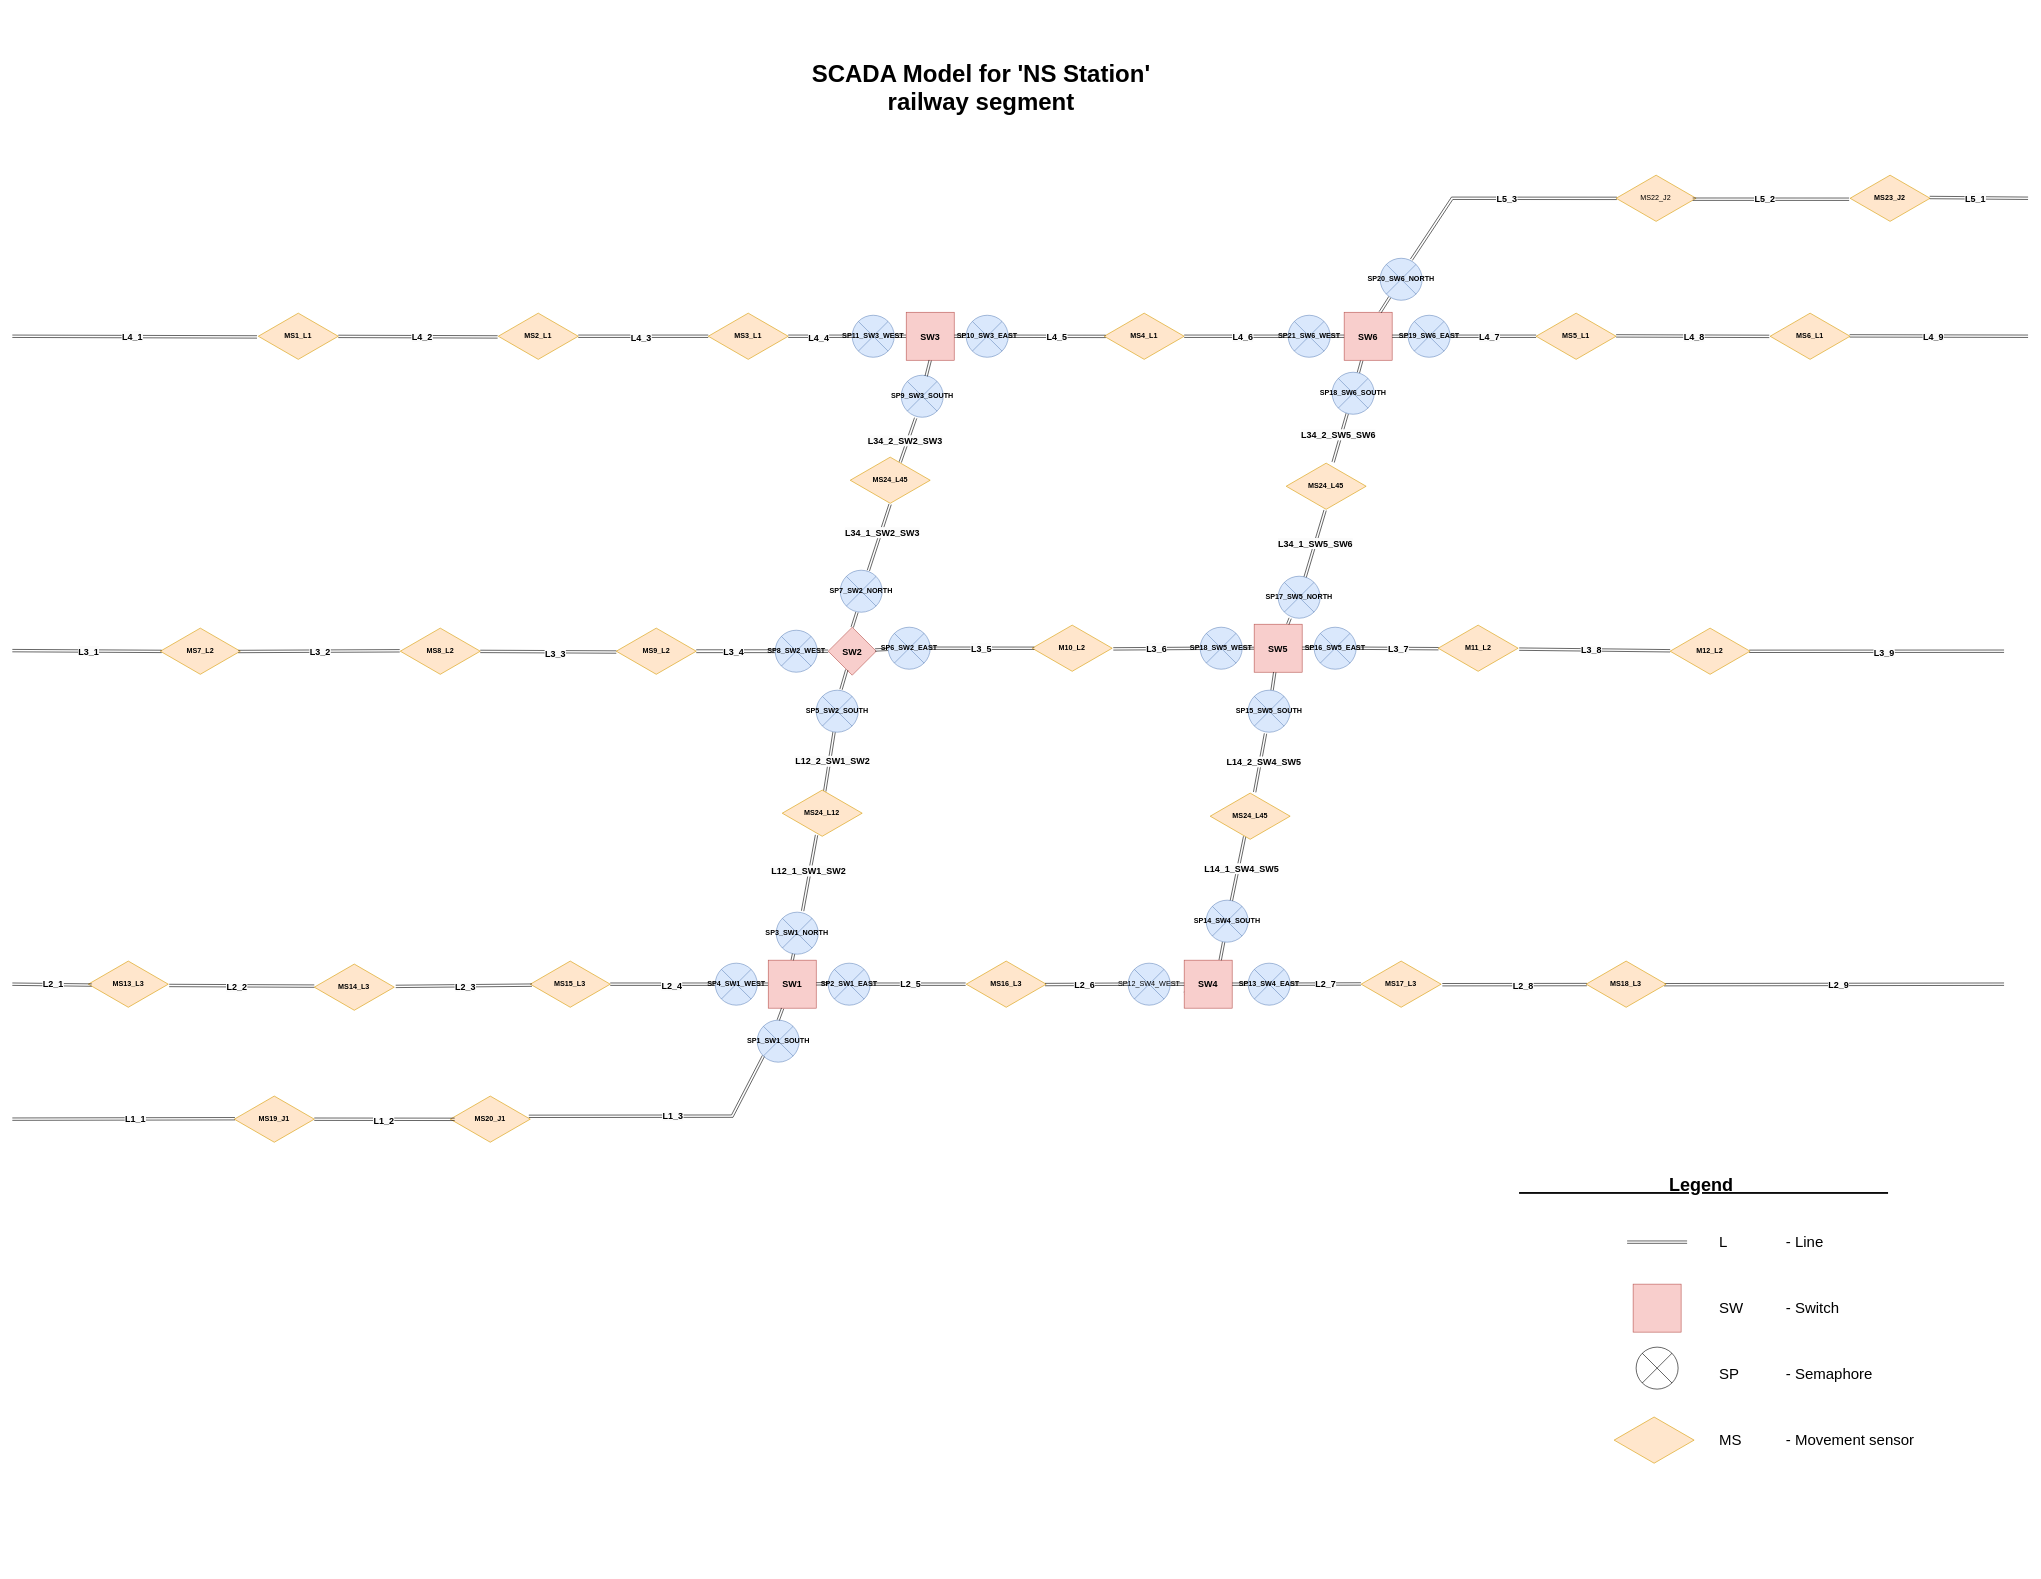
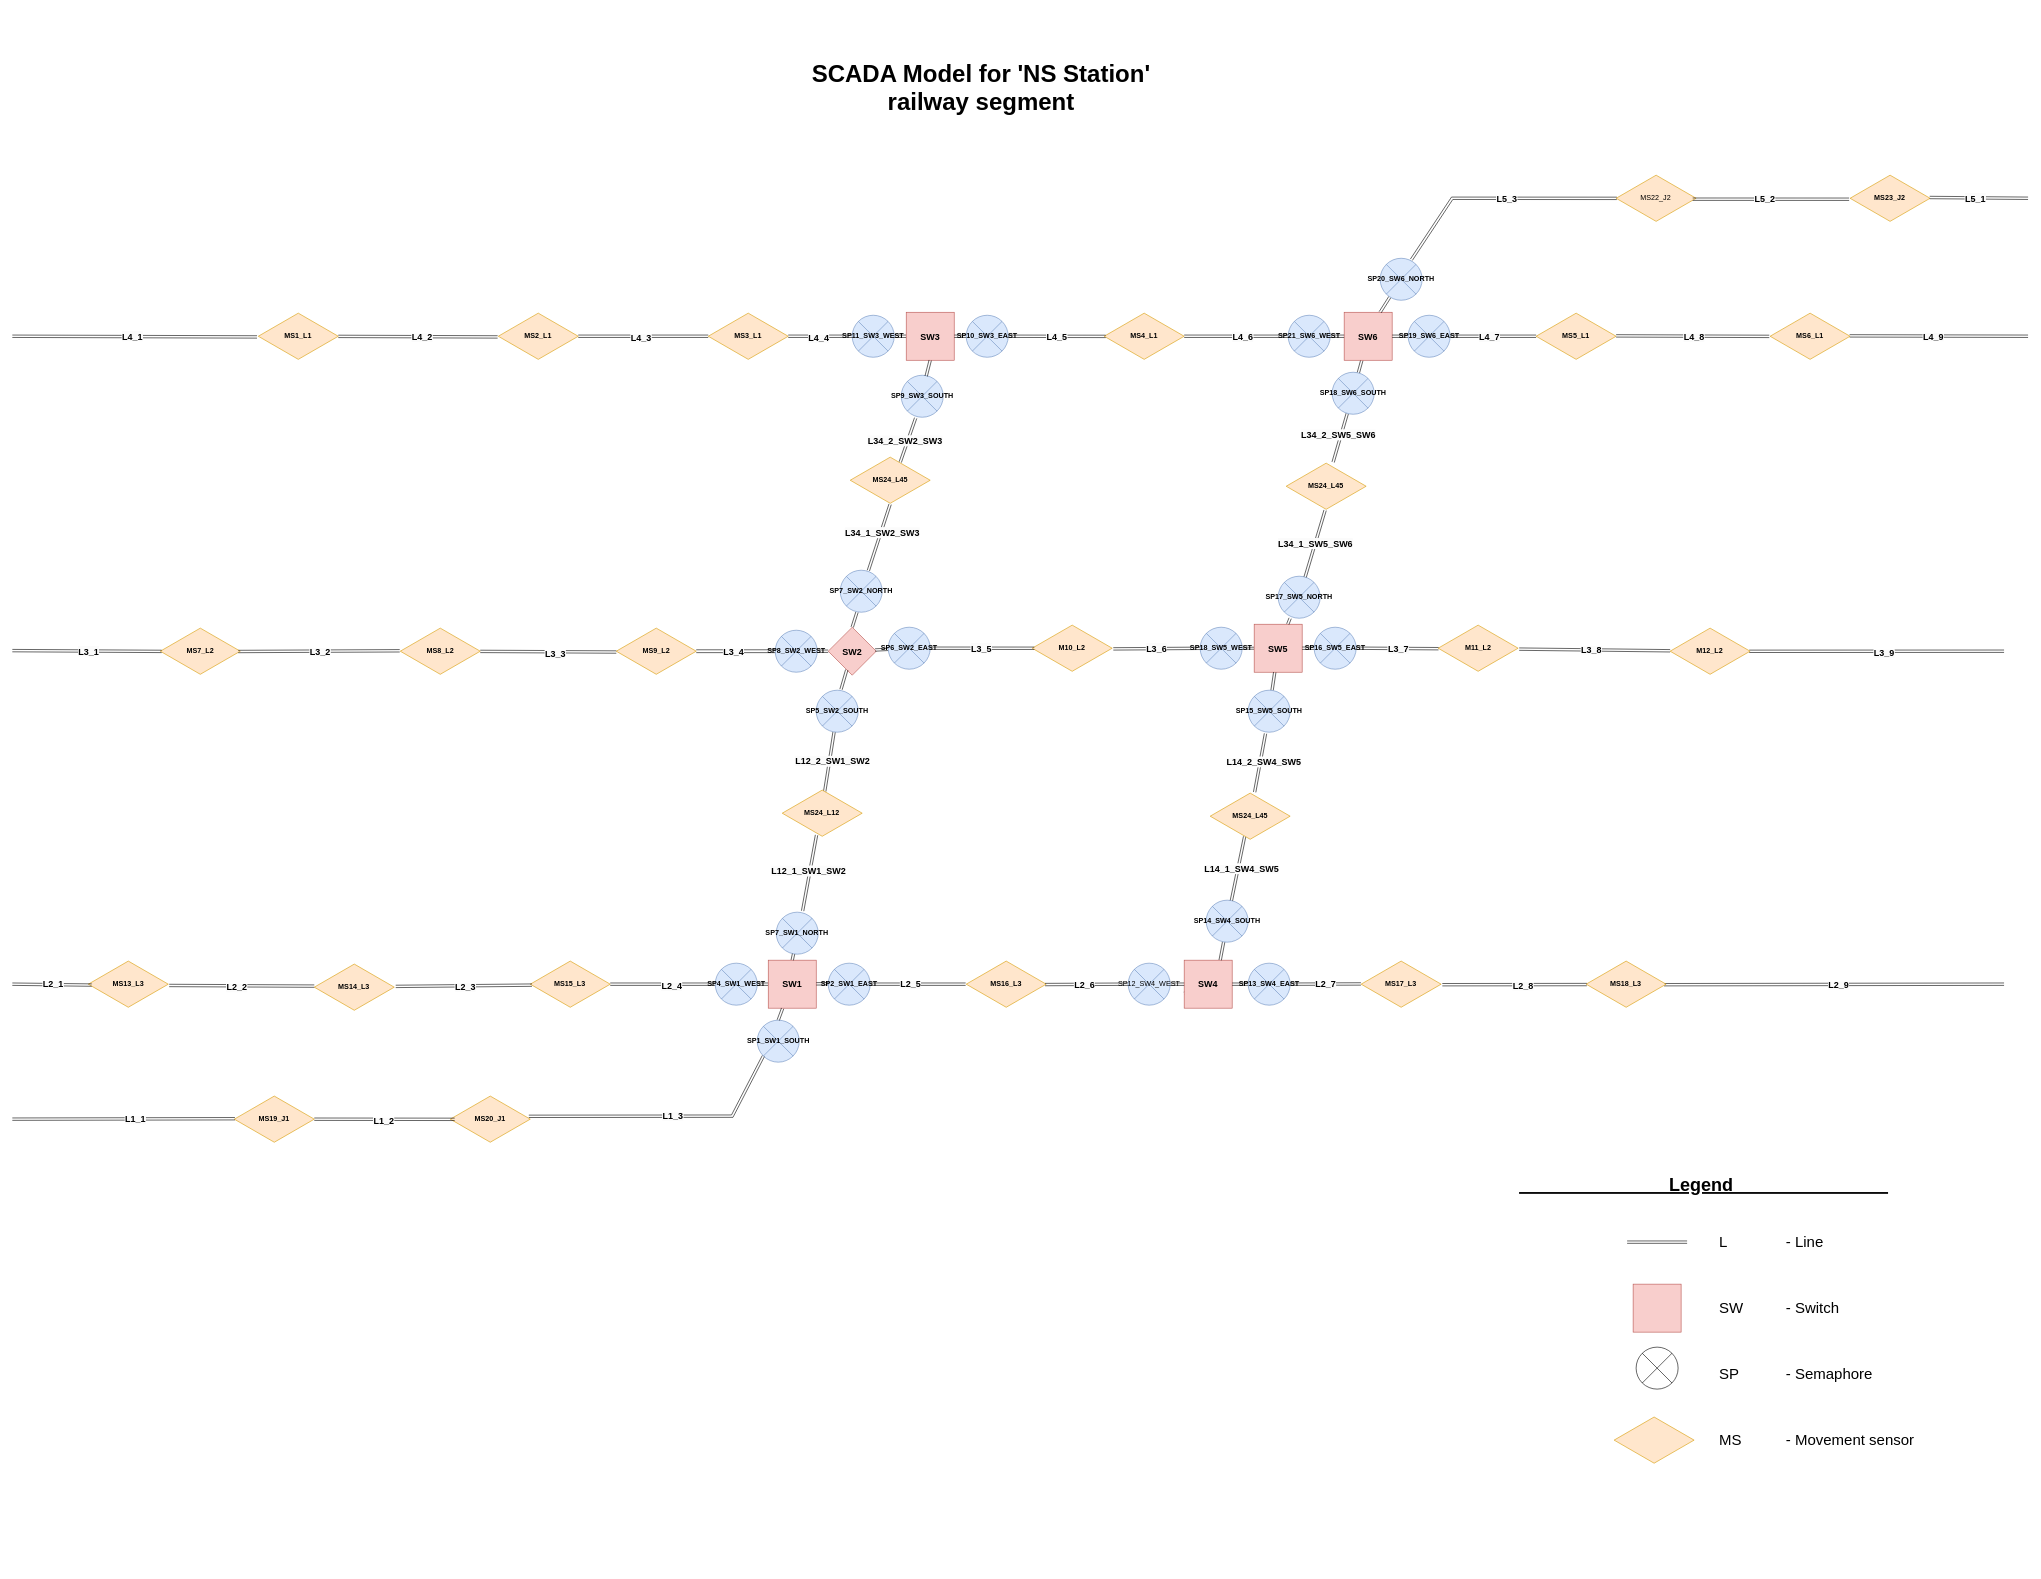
node "SP3_SW1_NORTH": label "SP3_SW1_NORTH" -> "SP7_SW1_NORTH"
